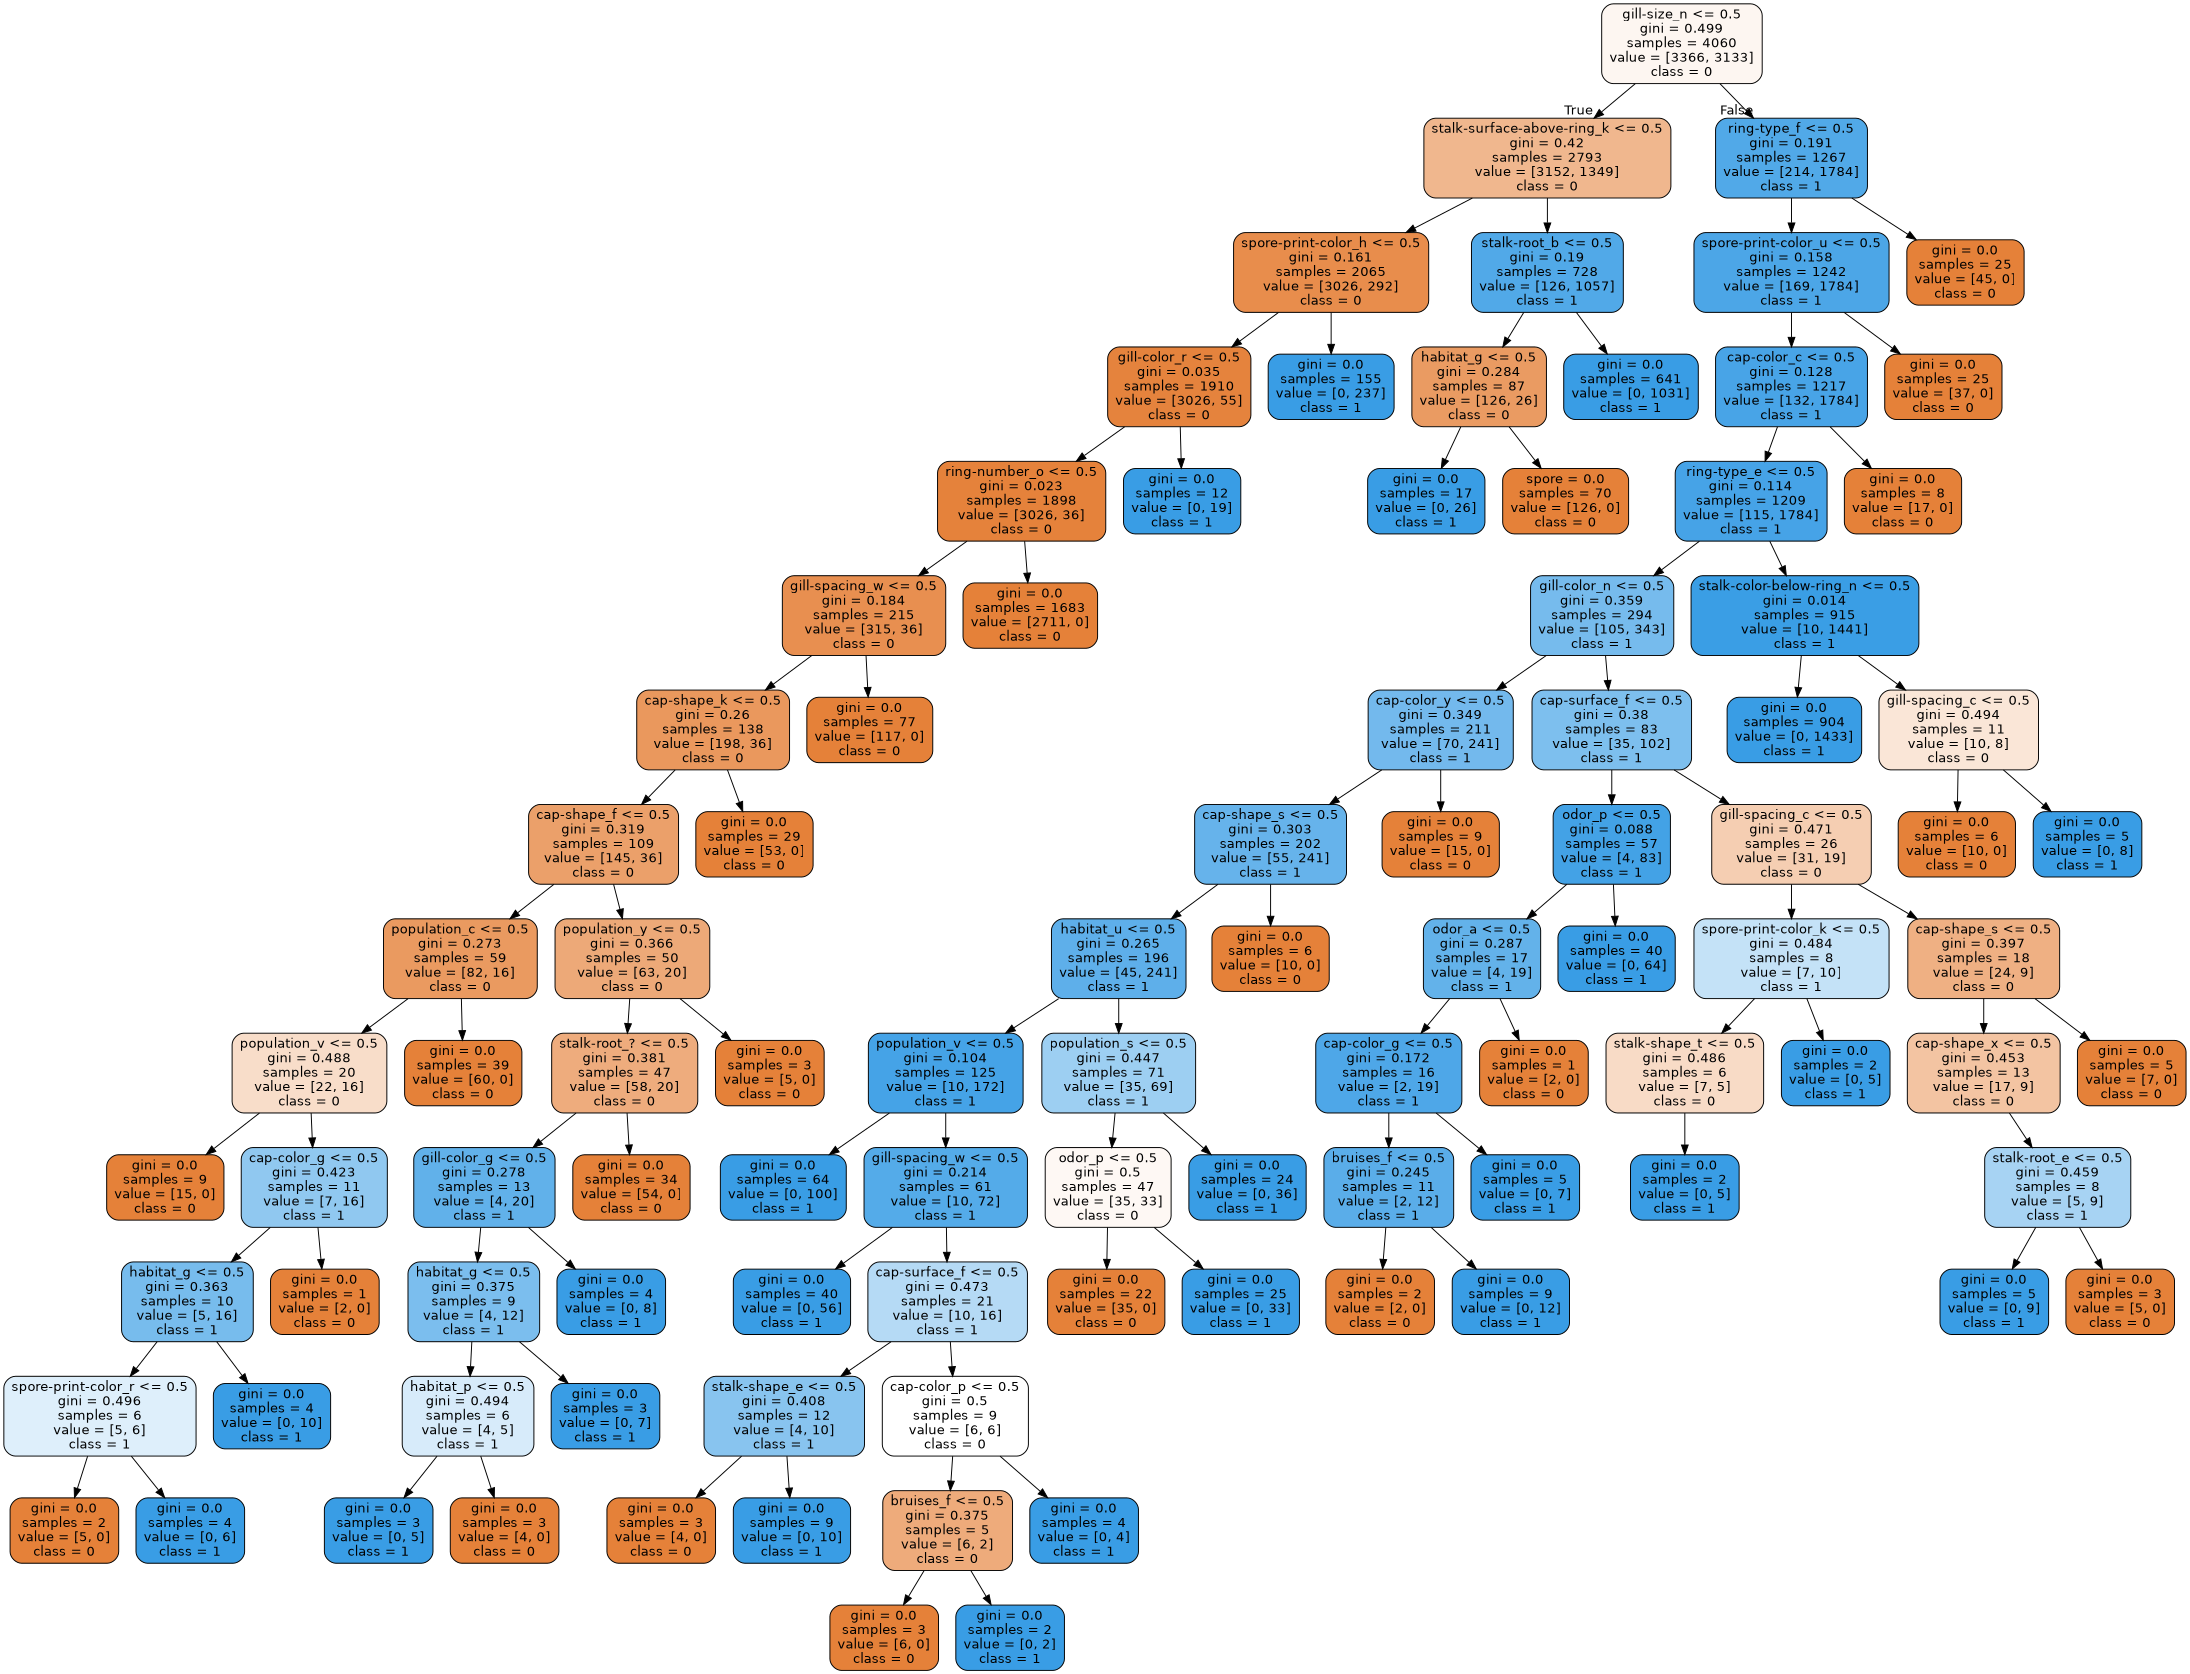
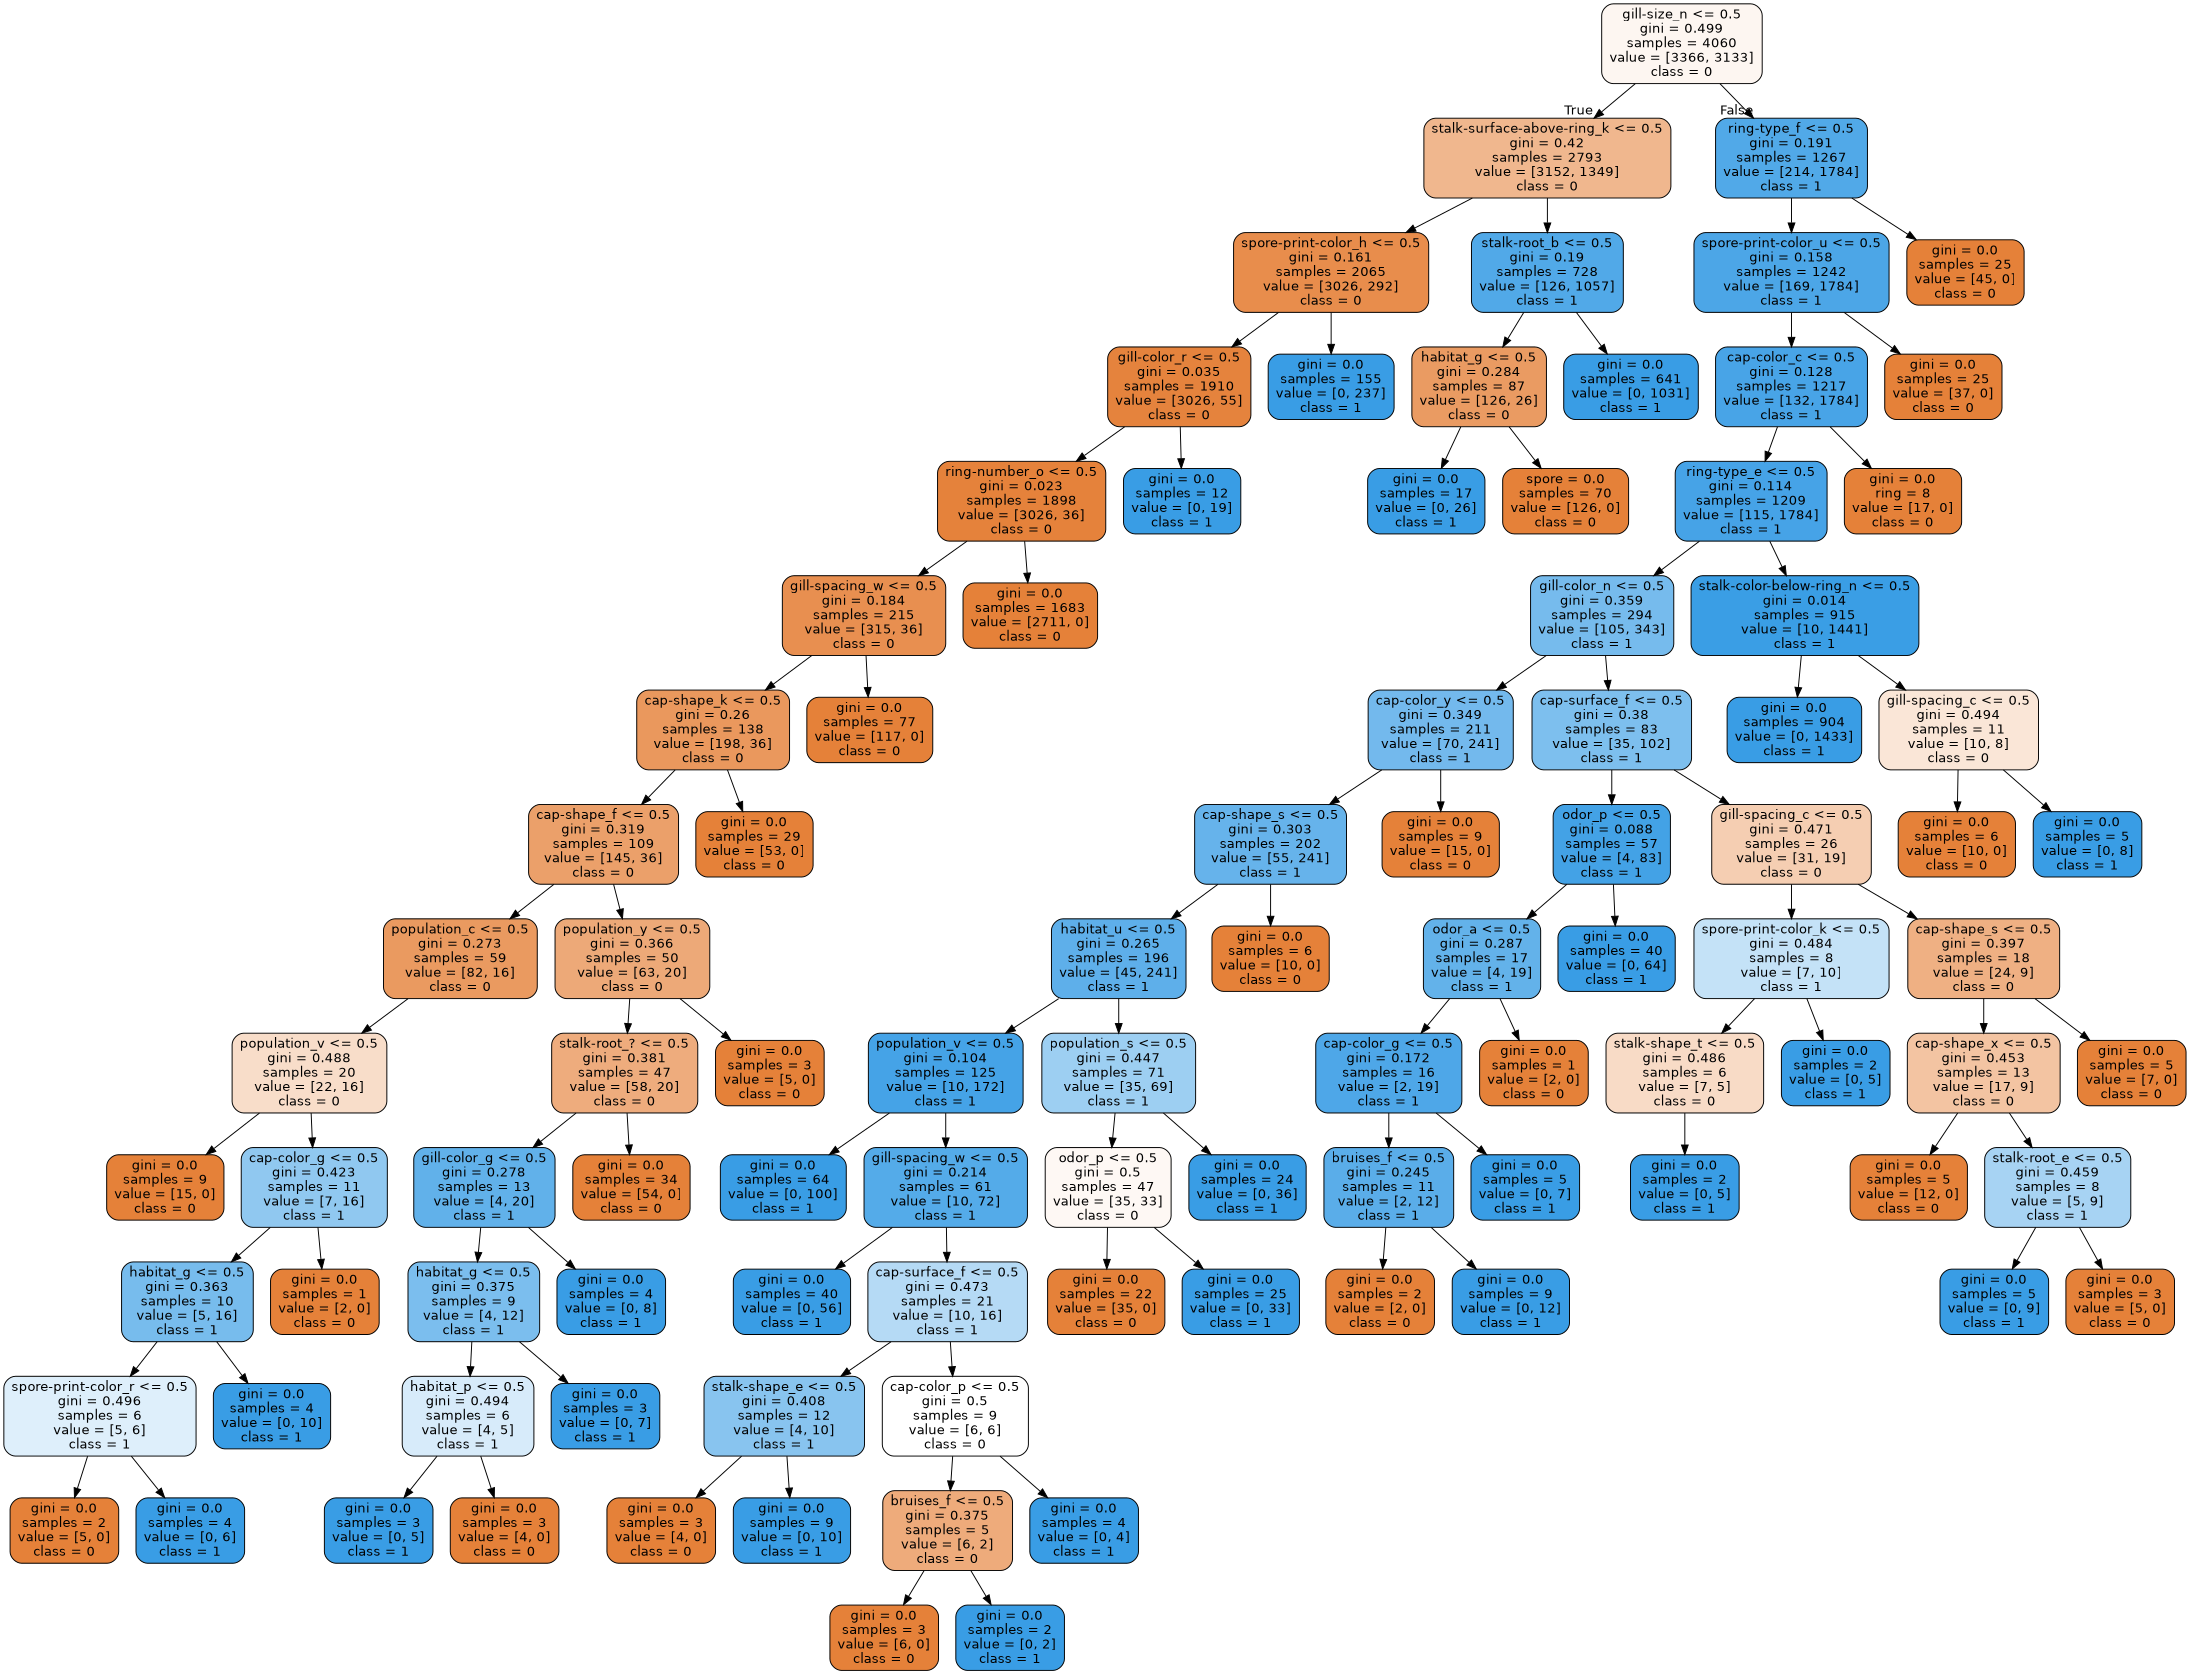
node "gini = 0.0 samples = 8 value = [17, 0] class = 0": label "gini = 0.0 samples = 8 value = [17, 0] class = 0" -> "gini = 0.0 ring = 8 value = [17, 0] class = 0"
node "gini = 0.0 samples = 39 value = [60, 0] class = 0": removed
node "gini = 0.0 samples = 5 value = [12, 0] class = 0": added
